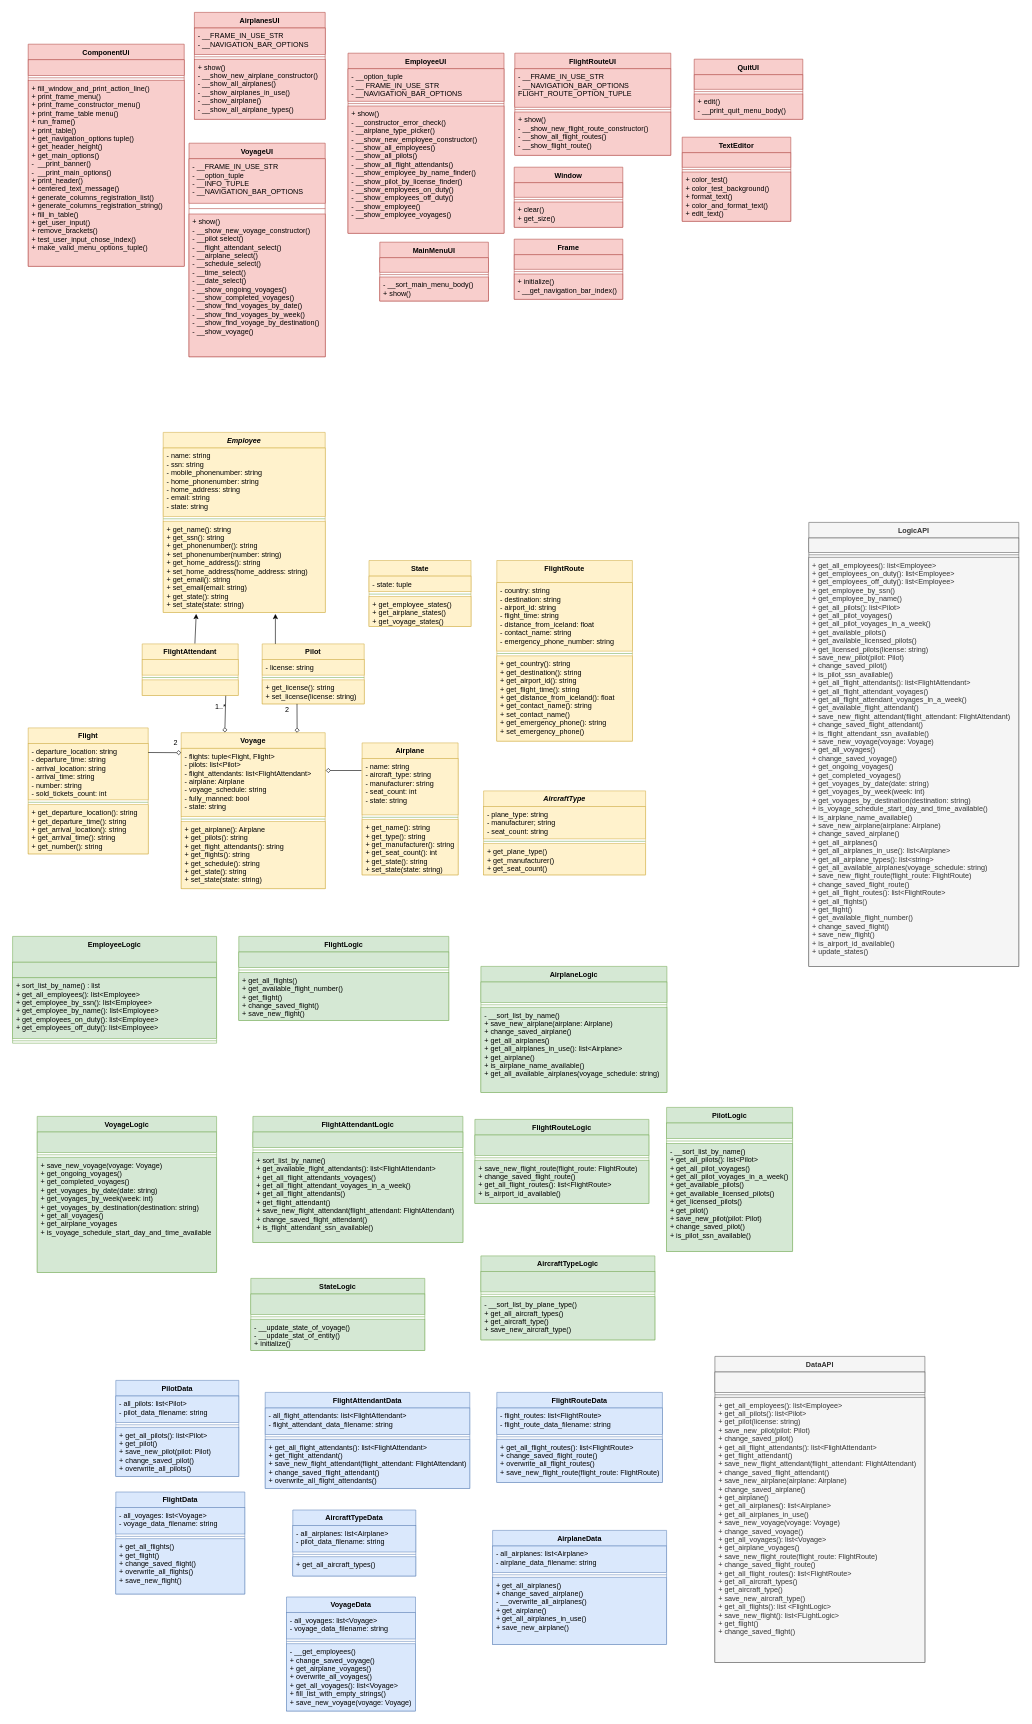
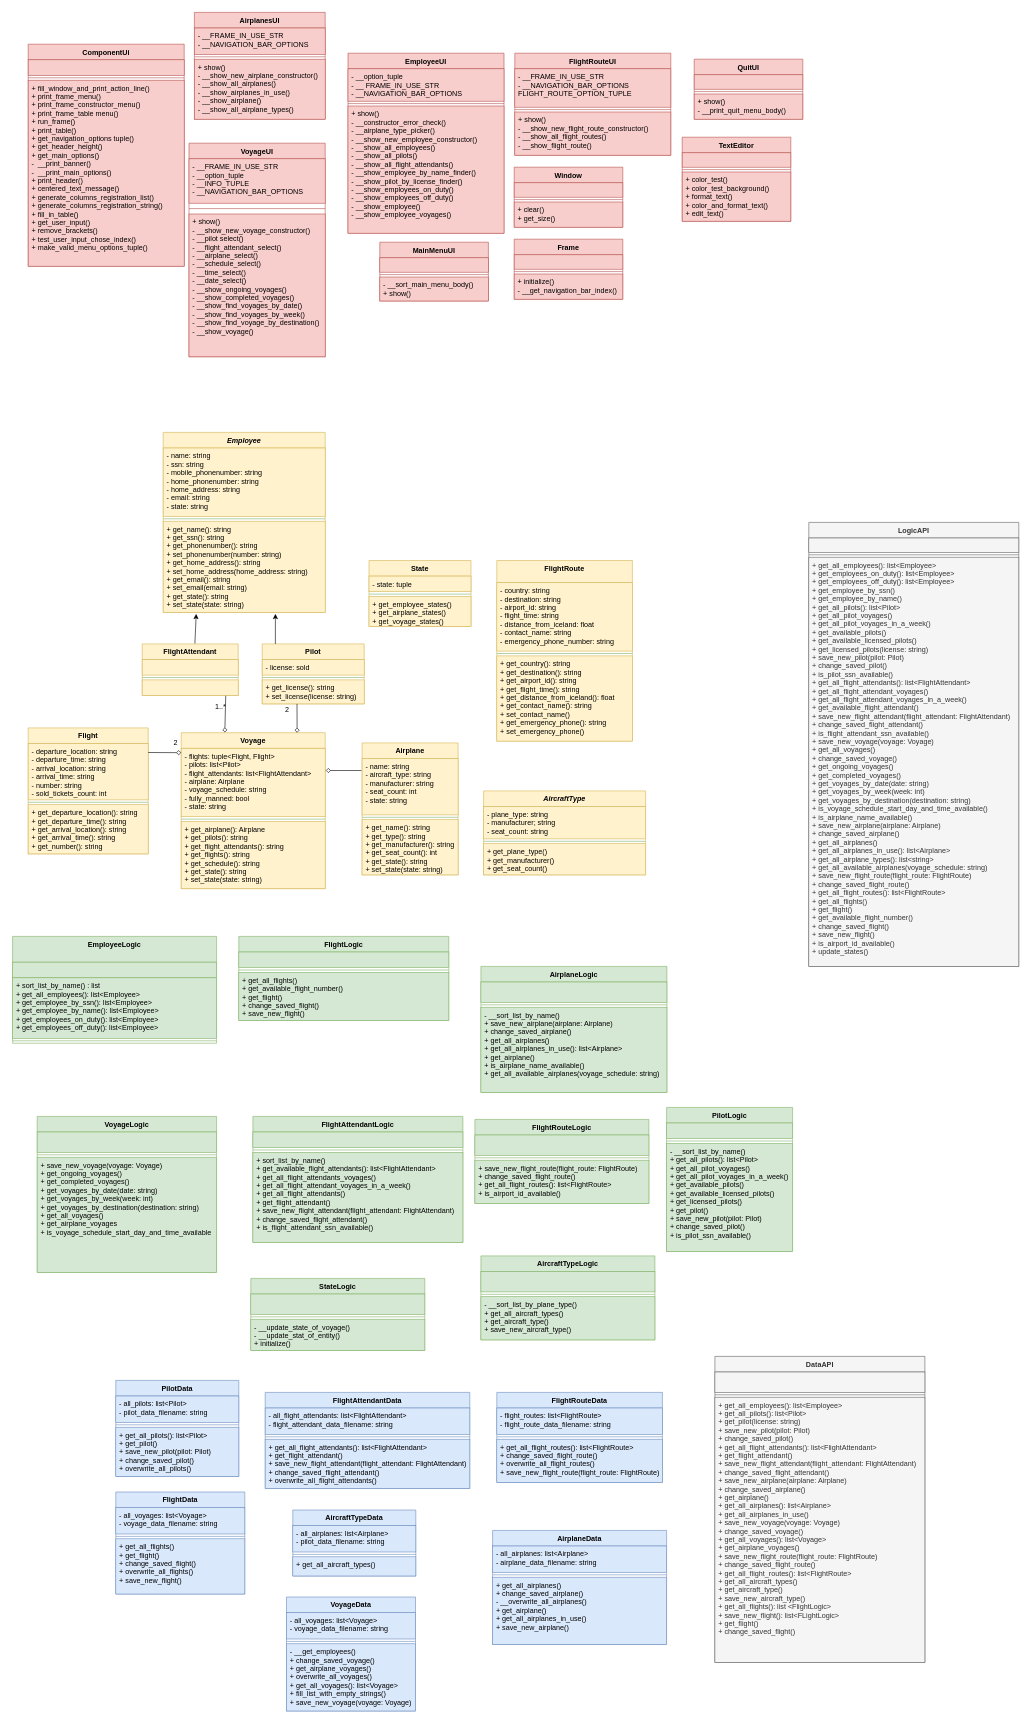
node "+ edit() - __print_quit_menu_body()": label "+ edit() - __print_quit_menu_body()" -> "+ show() - __print_quit_menu_body()"
node "- license: string": label "- license: string" -> "- license: sold"
